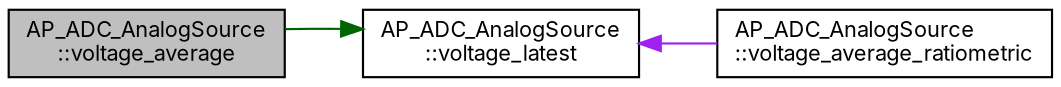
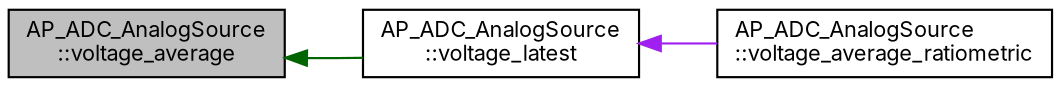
edge "AP_ADC_AnalogSource ::voltage_average" -> "AP_ADC_AnalogSource ::voltage_latest": reversed
